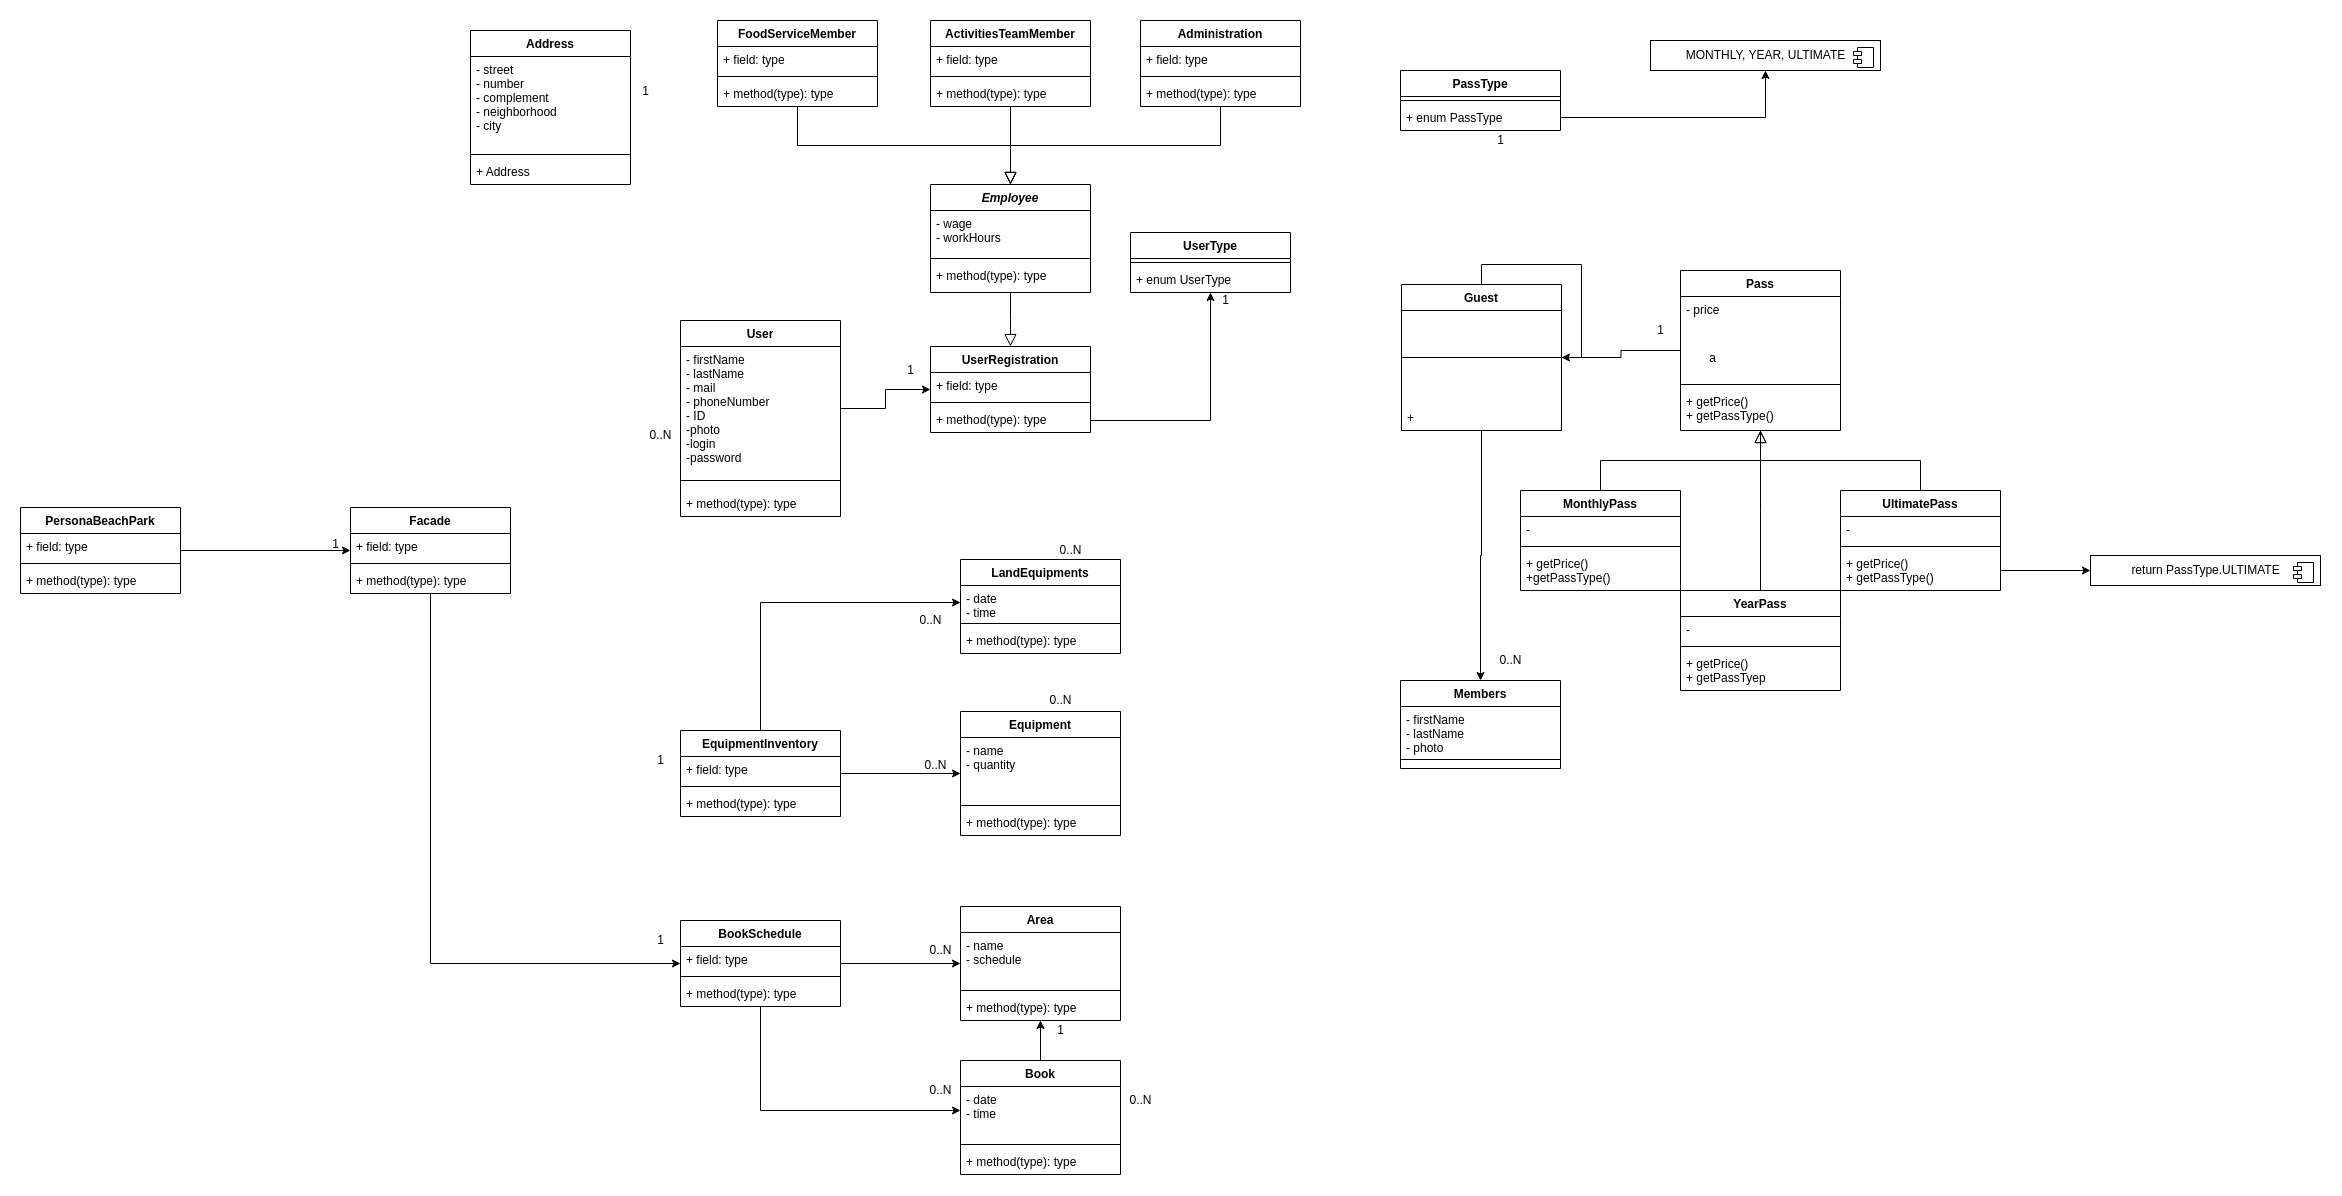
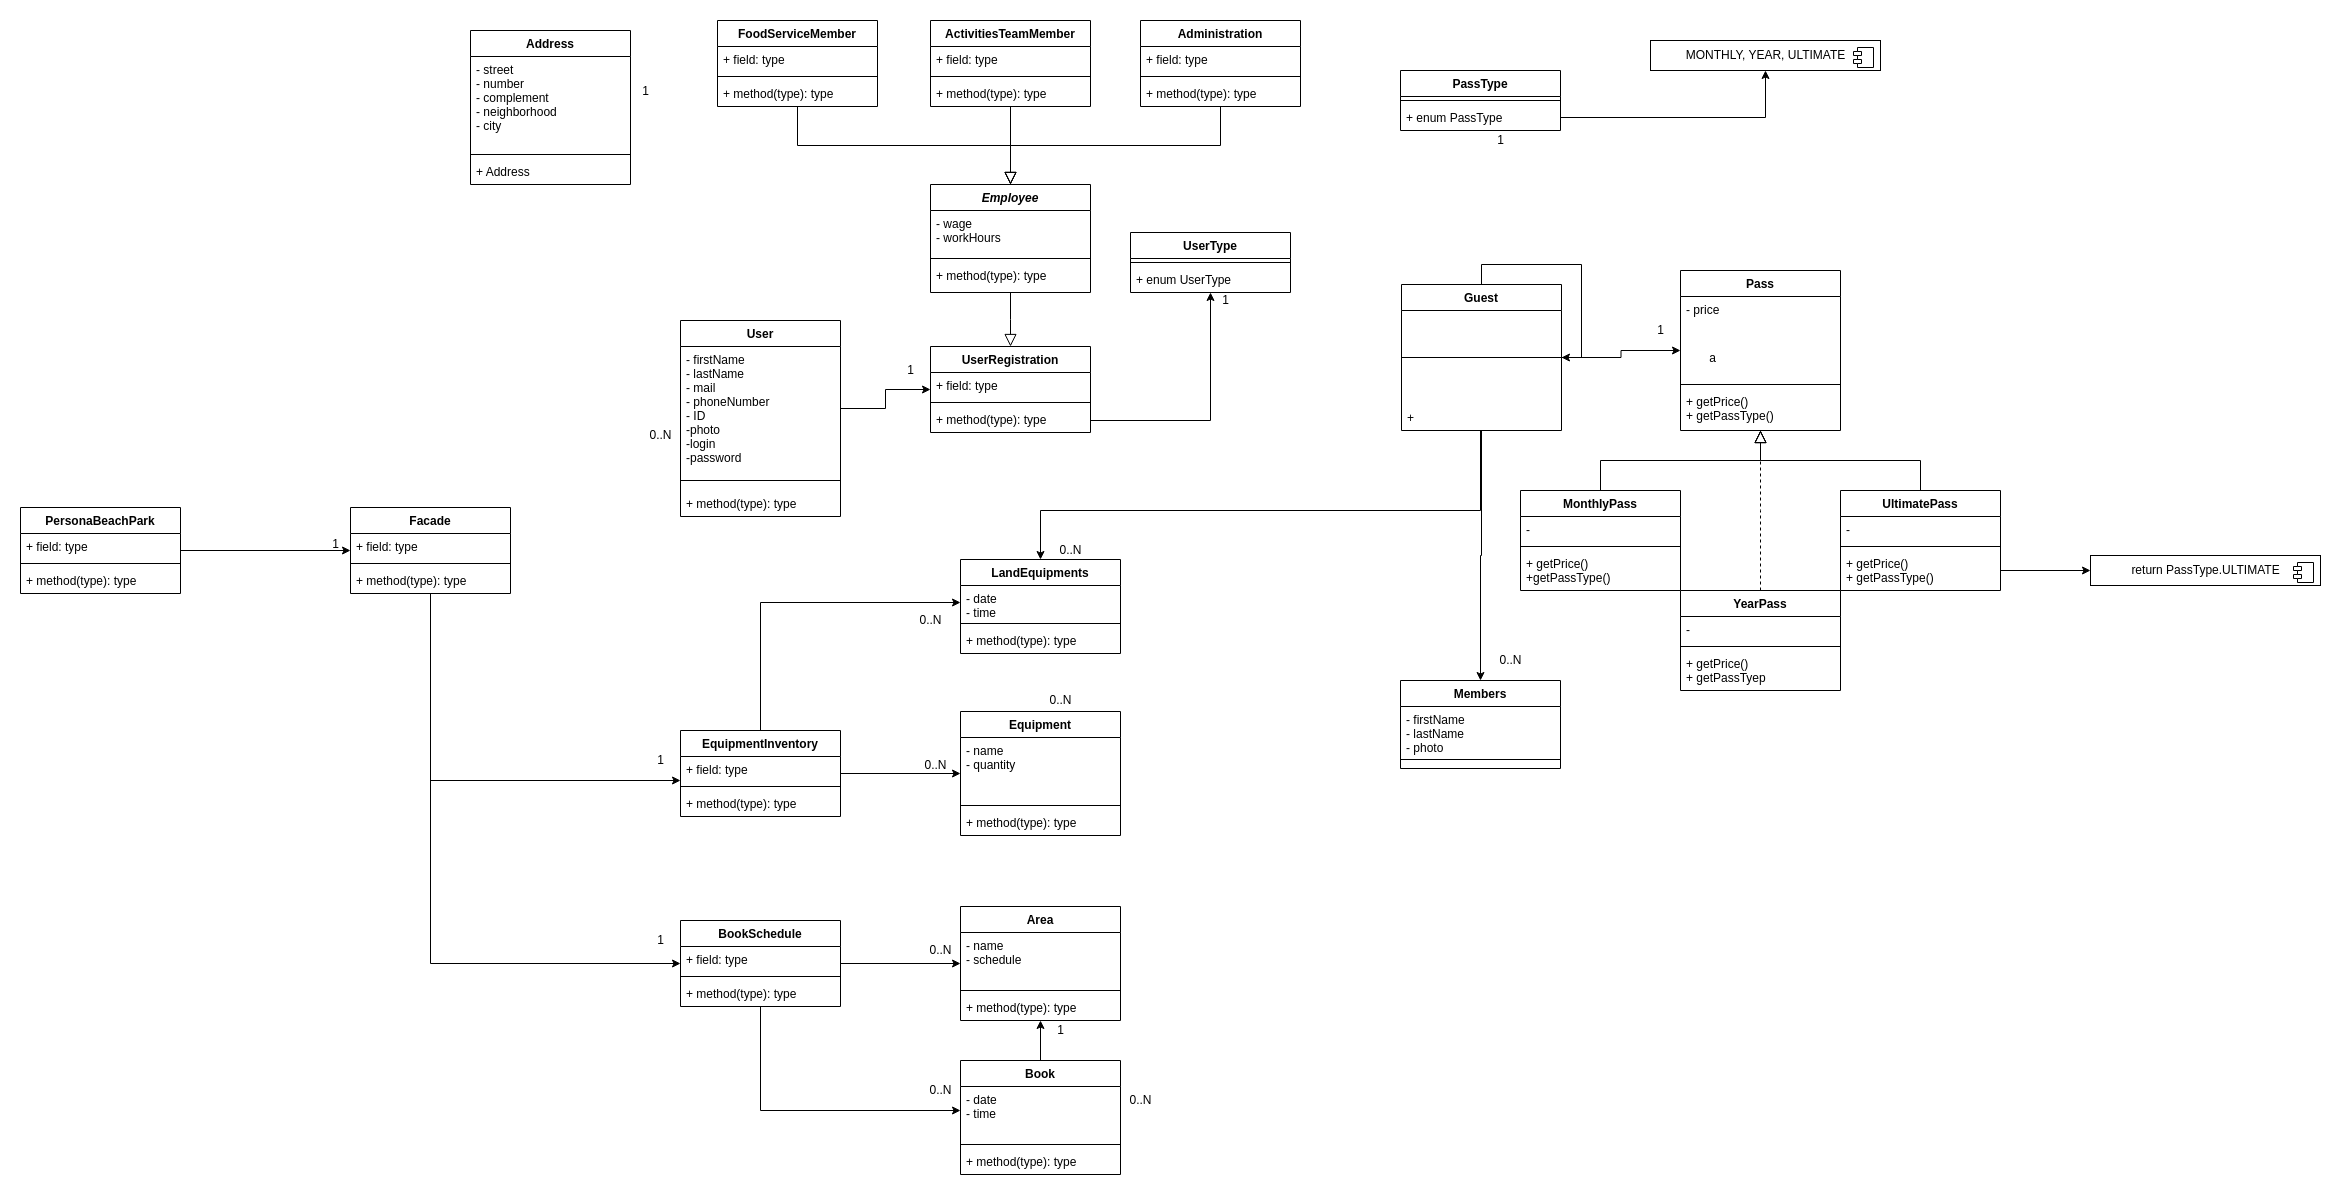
edge "Pass" -- "Guest": arrowhead none -> classic
edge "Pass" -- "UltimatePass": arrowhead none -> block
edge "Guest" -> "LandEquipments": added
edge "YearPass" -> "Pass": style solid -> dashed
edge "Facade" -> "EquipmentInventory": added
